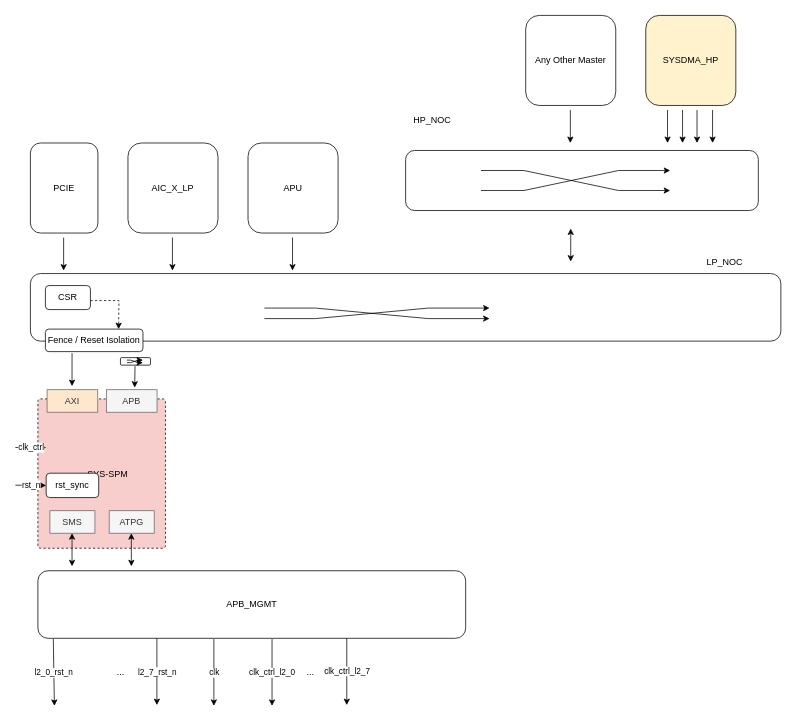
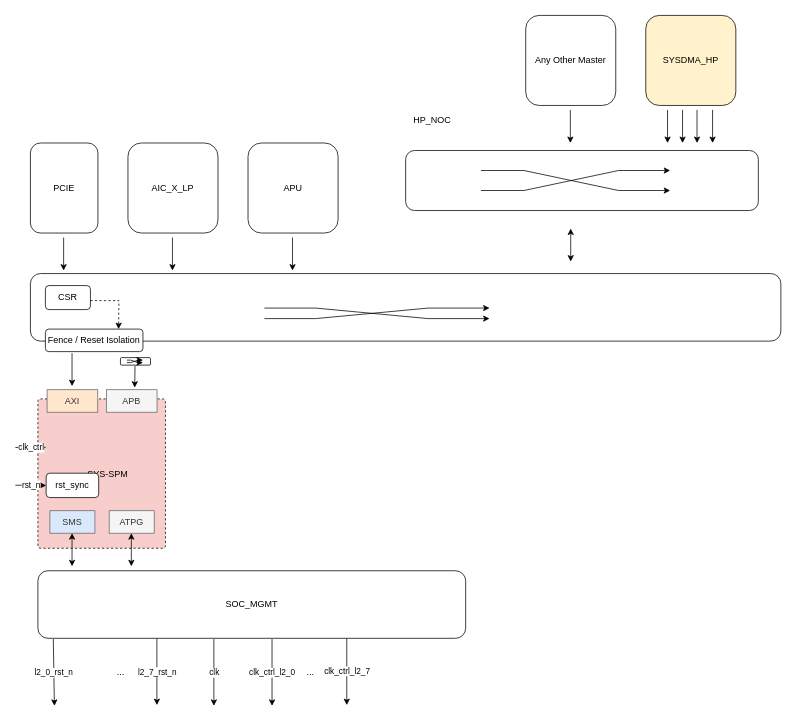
node "LP_NOC": removed
node "SMS": fillcolor #f5f5f5 -> #dae8fc
node "APB_MGMT": label "APB_MGMT" -> "SOC_MGMT"
